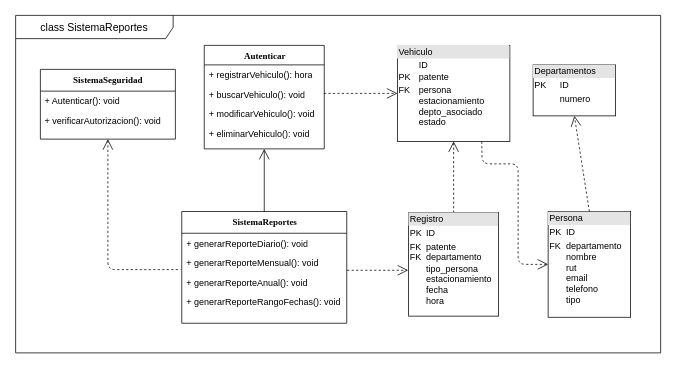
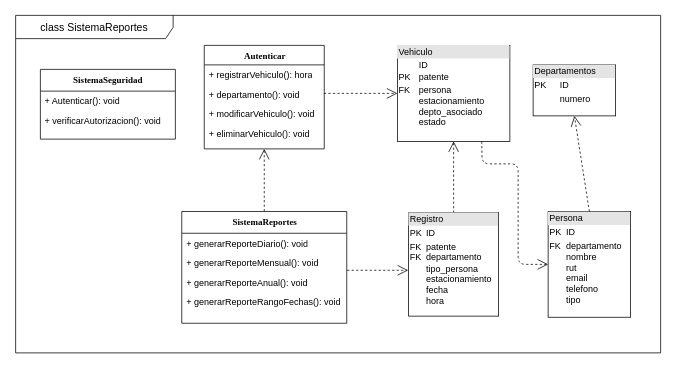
node "+ buscarVehiculo(): void": label "+ buscarVehiculo(): void" -> "+ departamento(): void"
edge "SistemaReportes" -> "Autenticar": style solid -> dashed
edge "+ generarReporteMensual(): void" -> "SistemaSeguridad": removed
